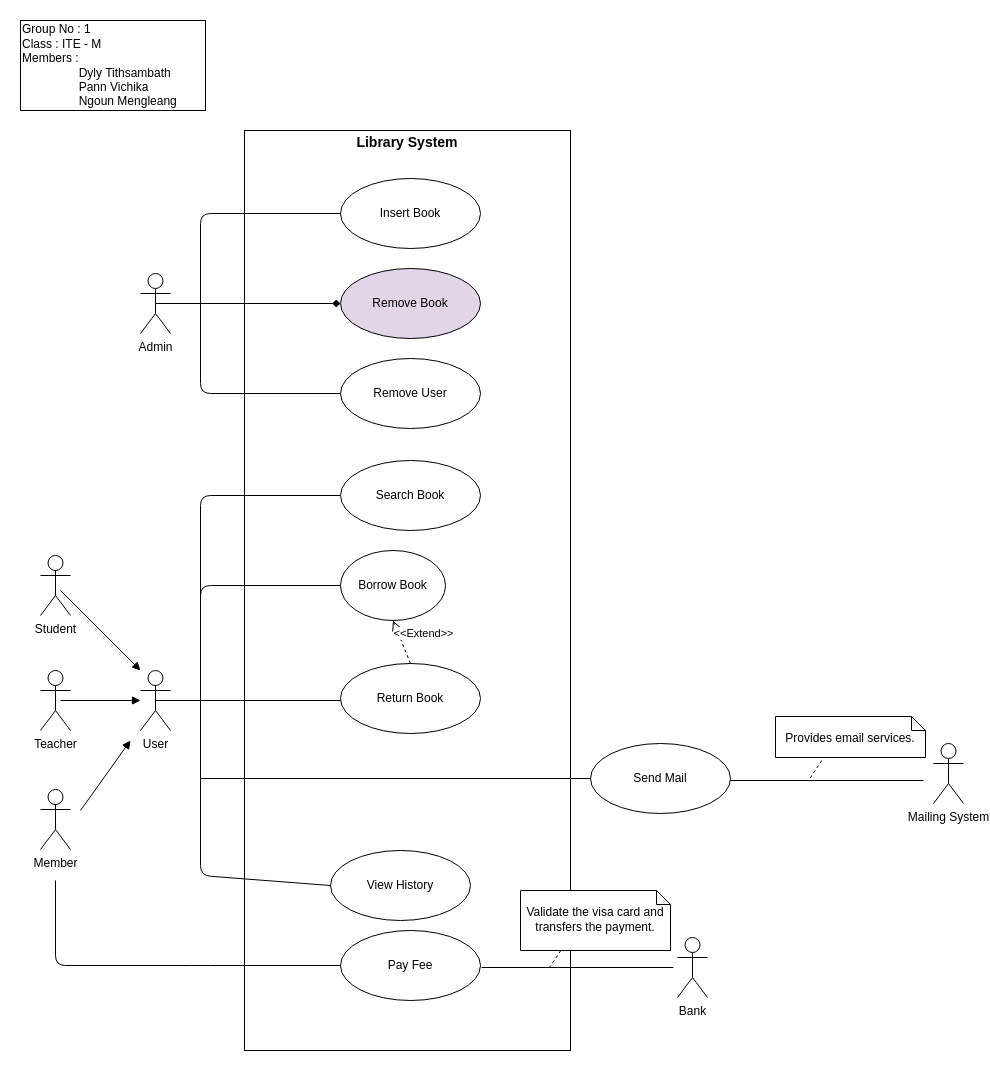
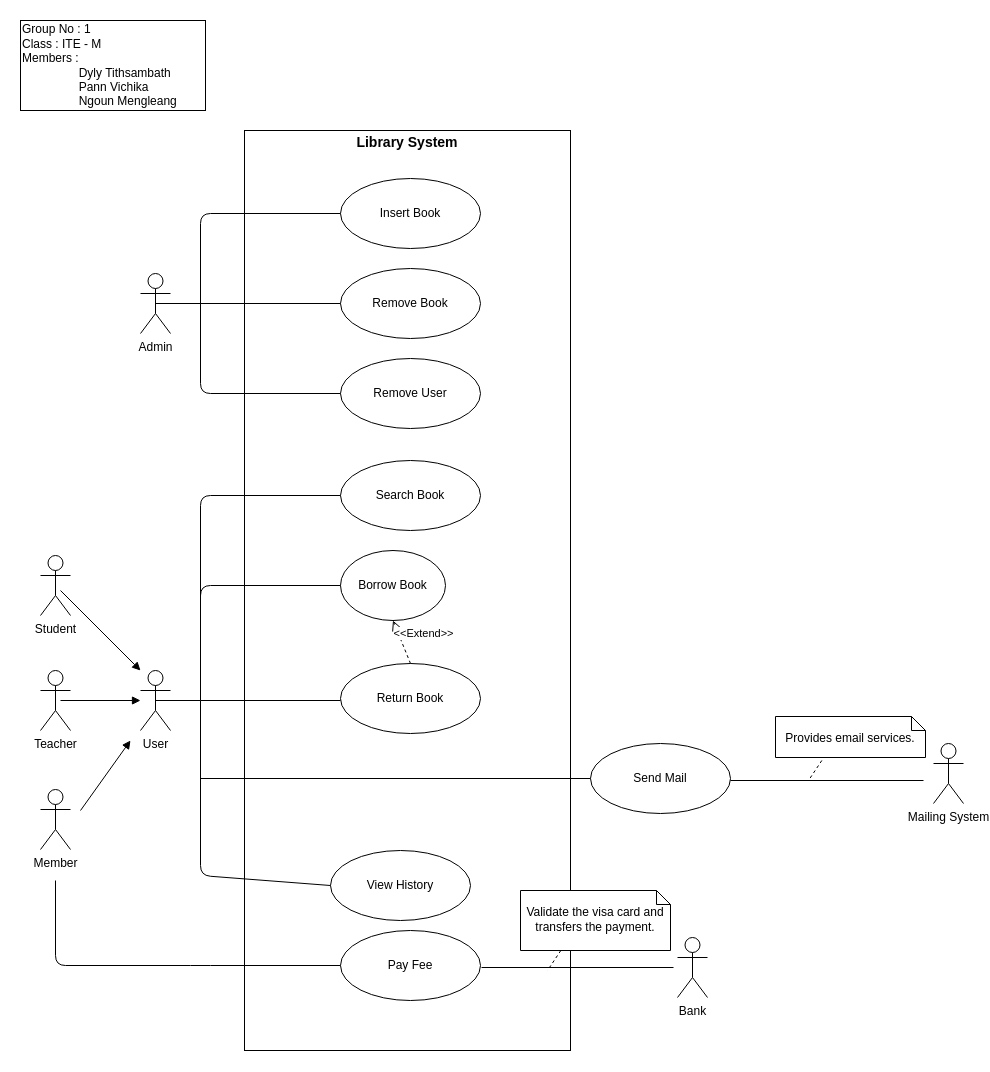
edge "Admin" -> "Remove Book": arrowhead diamond -> none
node "Remove Book": fillcolor #e1d5e7 -> #ffffff
